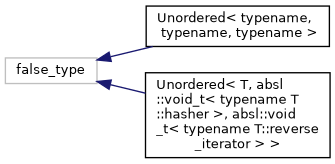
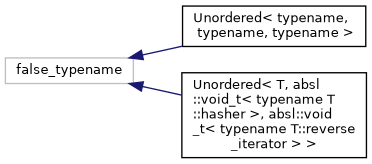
node "false_type": label "false_type" -> "false_typename"
